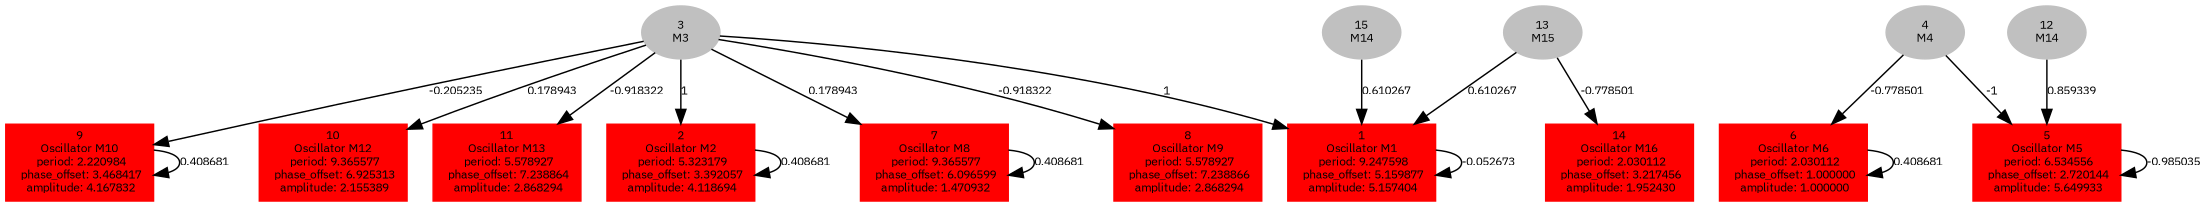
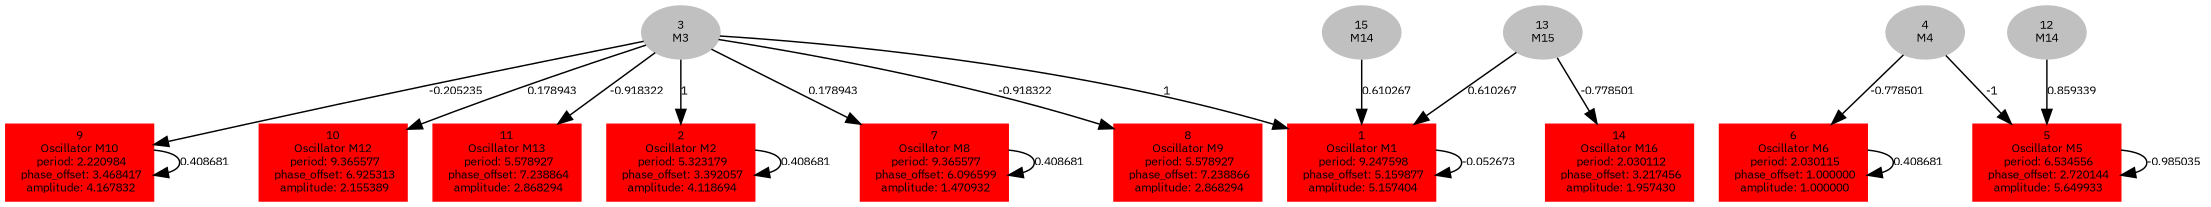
node "6": text "period: 2.030112" -> "period: 2.030115"
node "14": text "amplitude: 1.952430" -> "amplitude: 1.957430"
